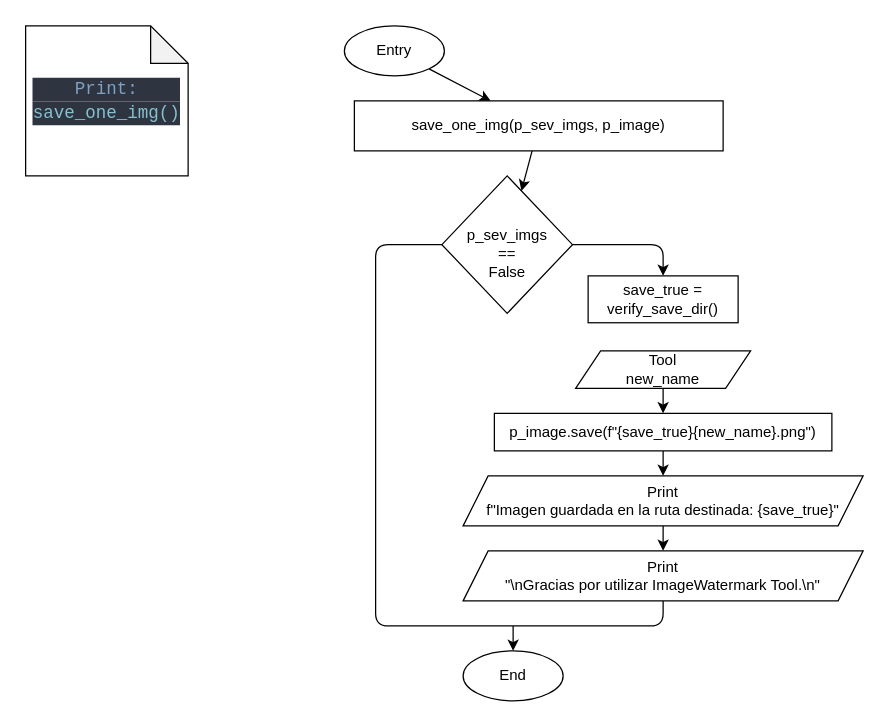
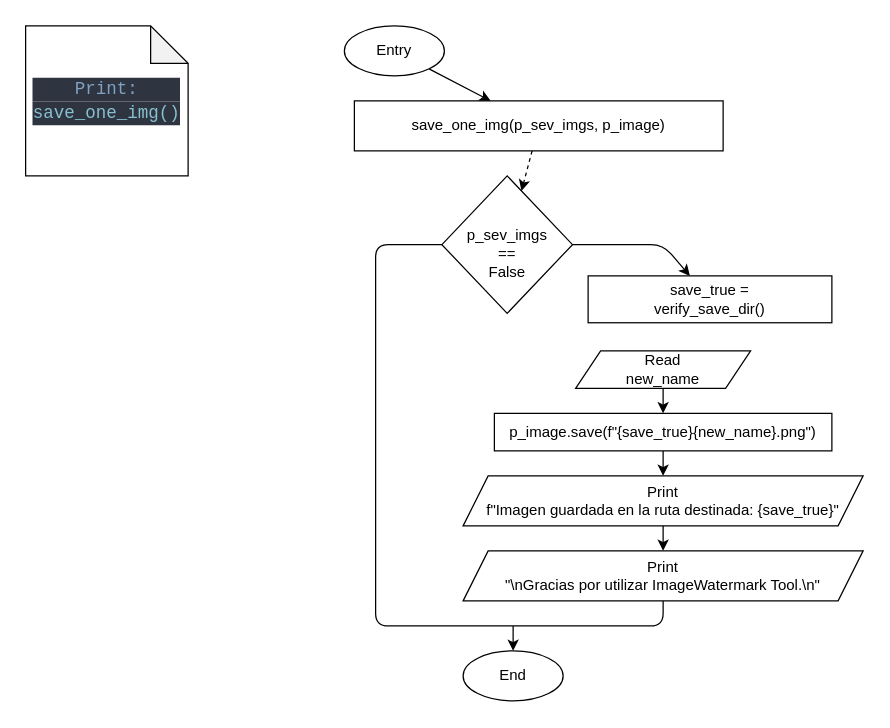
edge "save_one_img(p_sev_imgs, p_image)" -> "p_sev_imgs == False": style solid -> dashed
node "save_true = verify_save_dir()": size 150x47 -> 244x47
node "Tool new_name": label "Tool new_name" -> "Read new_name"
